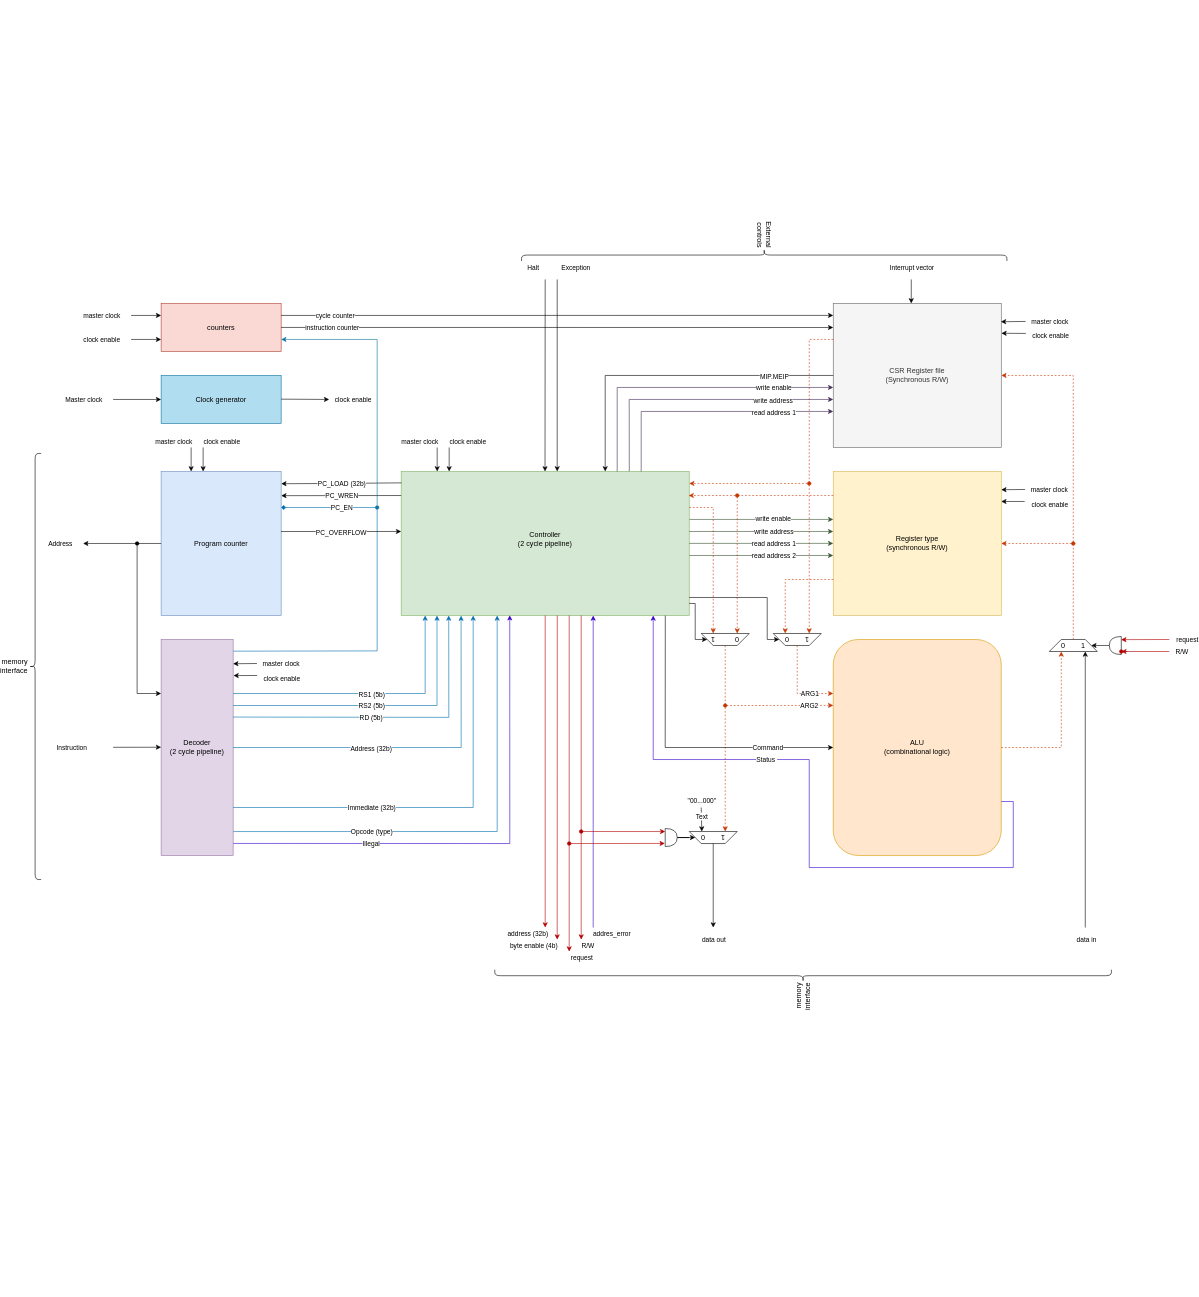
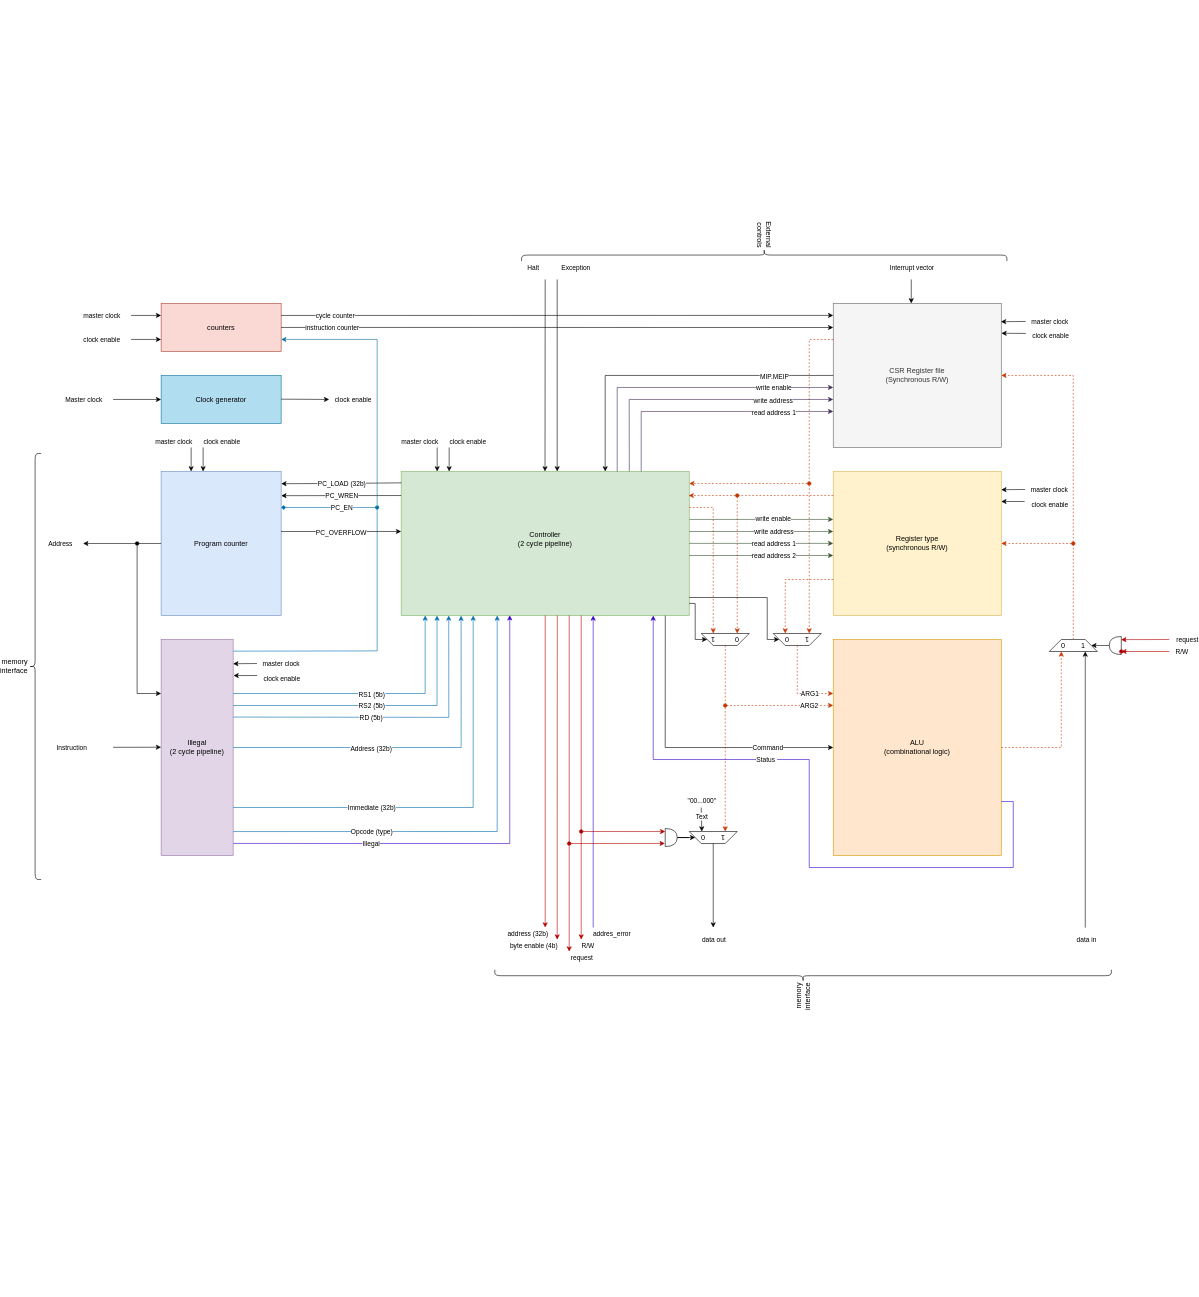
node "Decoder (2 cycle pipeline)": label "Decoder (2 cycle pipeline)" -> "Illegal (2 cycle pipeline)"
node "ALU (combinational logic)": shape rounded rectangle -> rectangle
